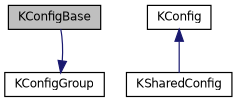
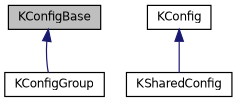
edge "KConfigBase" -> "KConfigGroup": reversed
